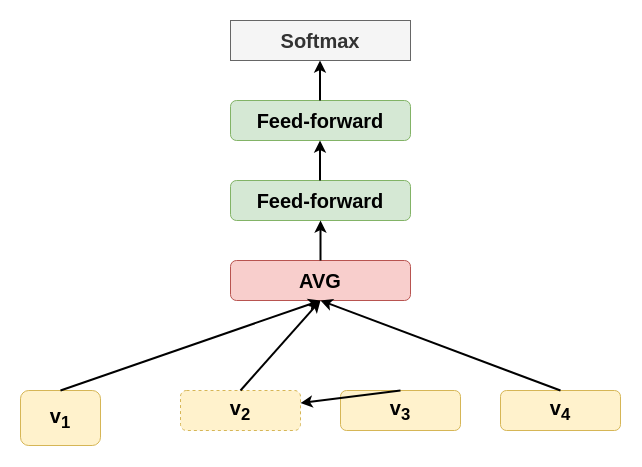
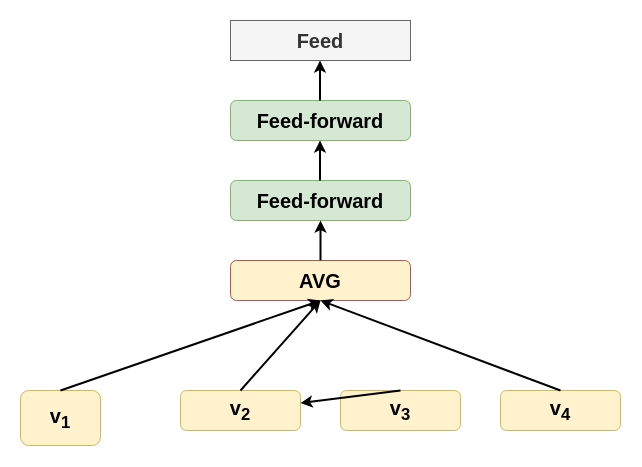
node "Softmax": label "Softmax" -> "Feed"
node "AVG": fillcolor #f8cecc -> #fff2cc
node "v2": style dashed -> solid
